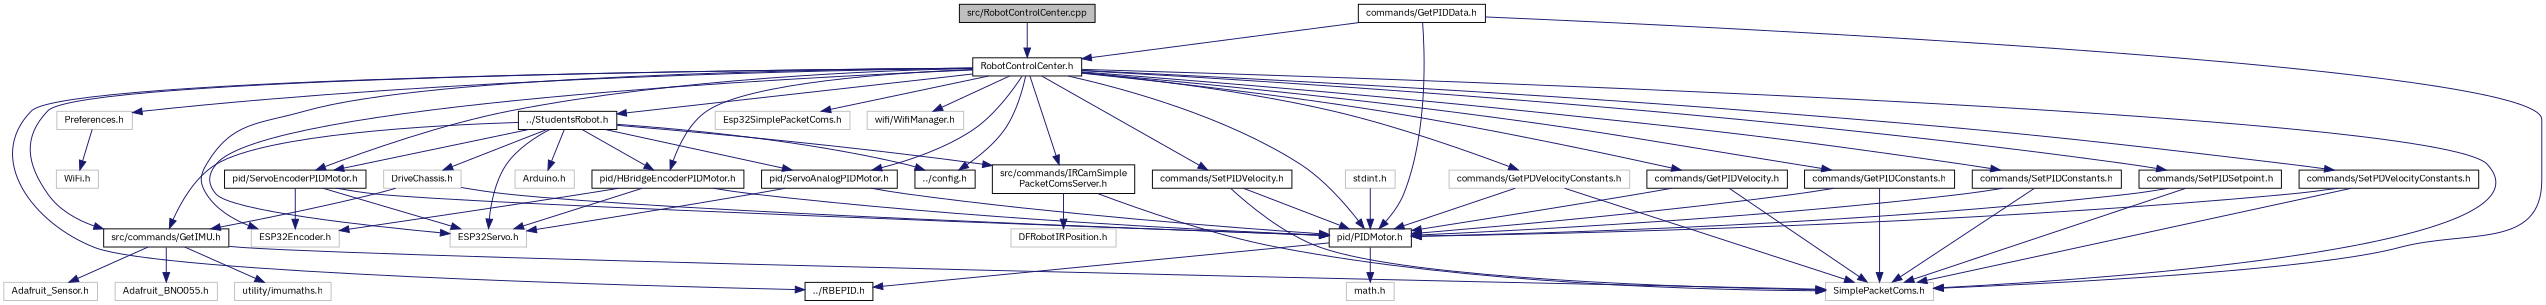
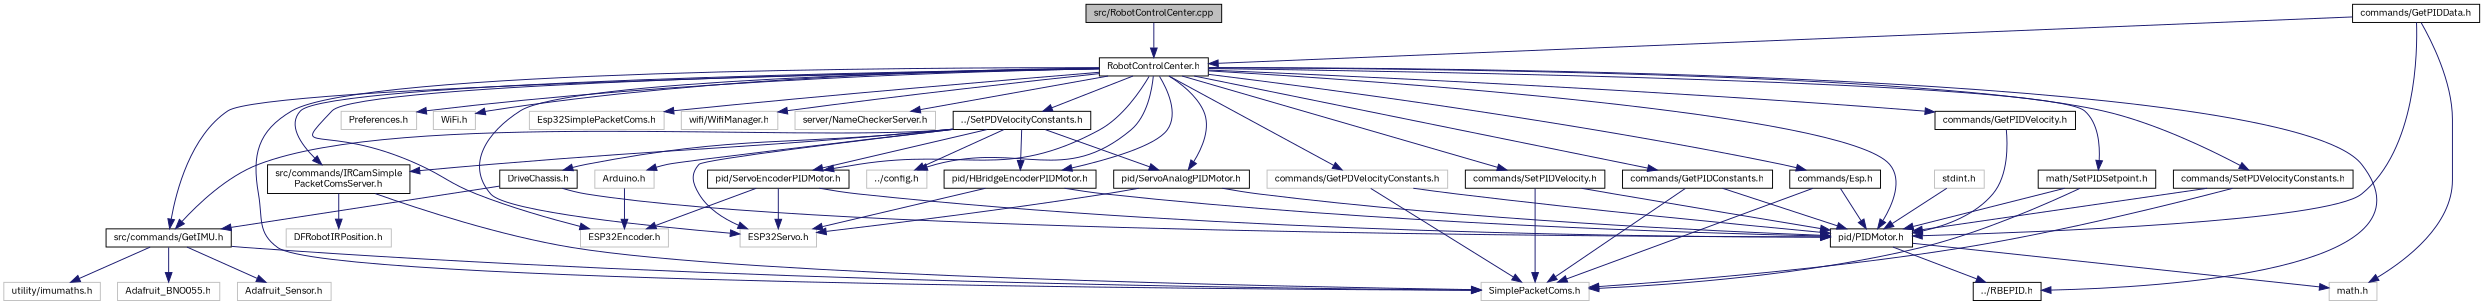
edge "commands/GetPIDData.h" -> "SimplePacketComs.h": now "commands/GetPIDData.h" -> "math.h"
node "../StudentsRobot.h": label "../StudentsRobot.h" -> "../SetPDVelocityConstants.h"
node "server/NameCheckerServer.h": added
edge "Preferences.h" -> "WiFi.h": now "RobotControlCenter.h" -> "WiFi.h"
node "DriveChassis.h": color grey75 -> black
node "../config.h": color black -> grey75
node "commands/SetPIDConstants.h": label "commands/SetPIDConstants.h" -> "commands/Esp.h"
node "commands/SetPIDSetpoint.h": label "commands/SetPIDSetpoint.h" -> "math/SetPIDSetpoint.h"
edge "pid/HBridgeEncoderPIDMotor.h" -> "ESP32Encoder.h": now "Arduino.h" -> "ESP32Encoder.h"
edge "commands/GetPIDVelocity.h" -> "SimplePacketComs.h": removed
